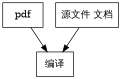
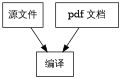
node "pdf": label "pdf" -> "源文件"
node "源文件 文档": label "源文件 文档" -> "pdf 文档"
